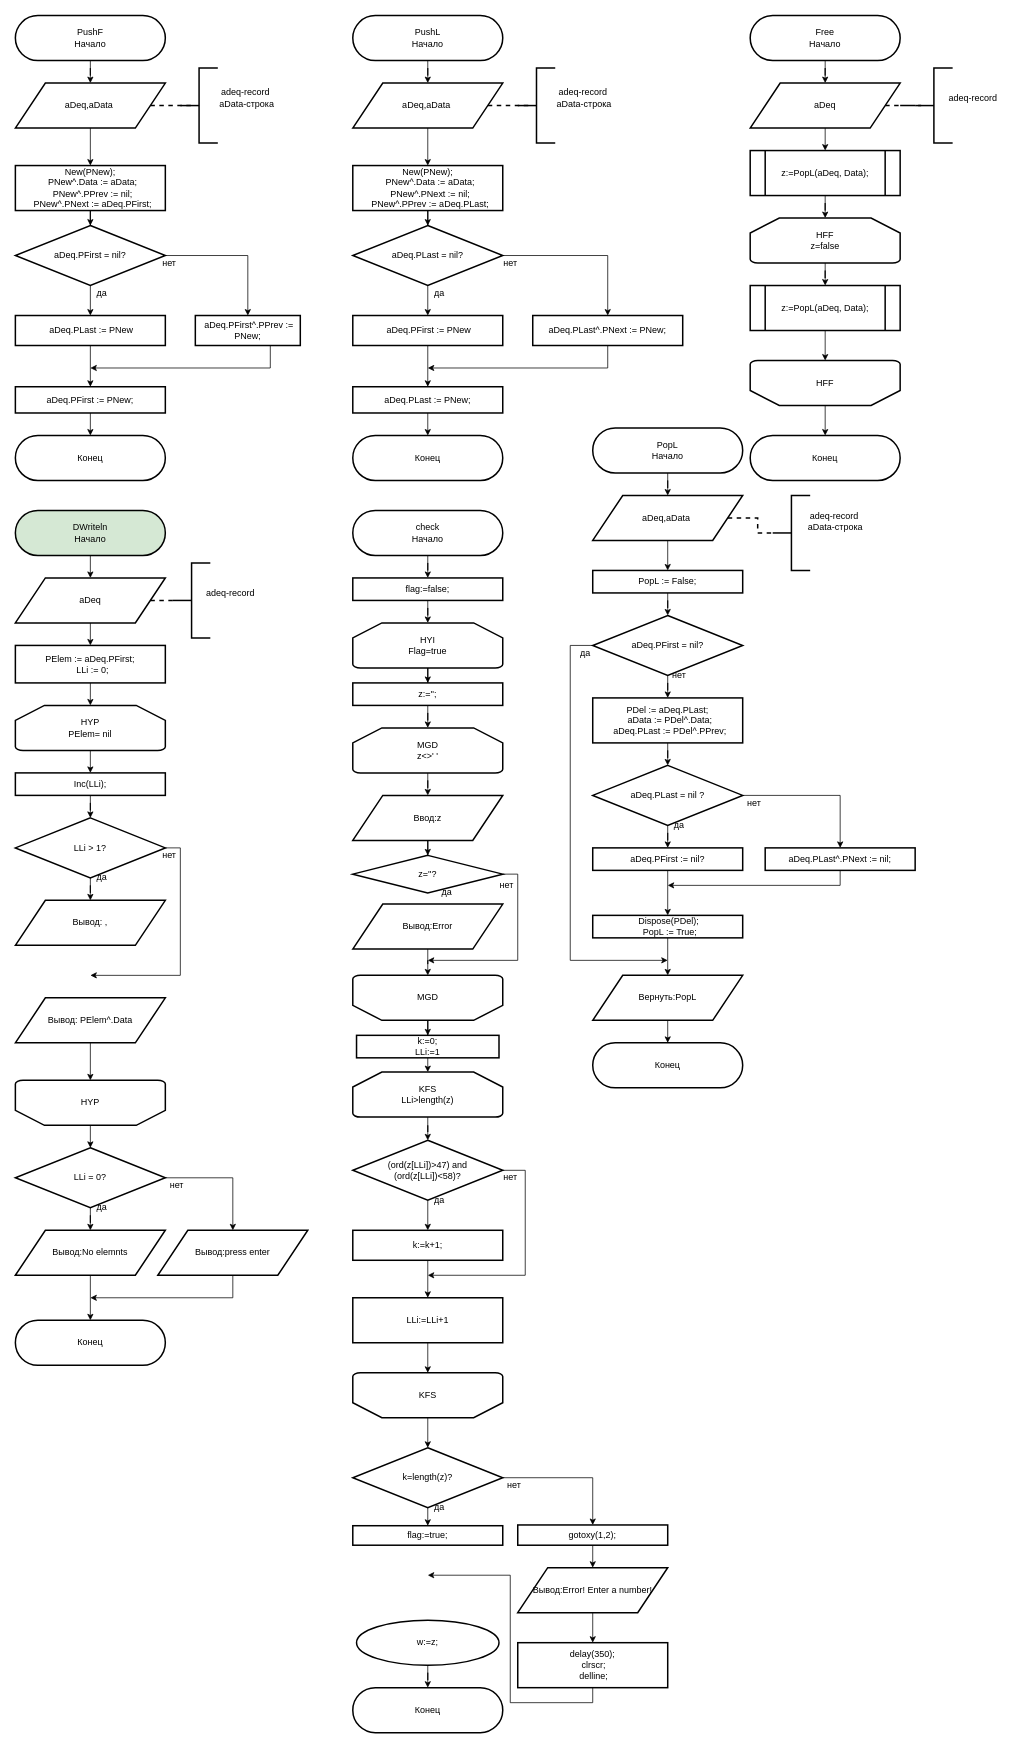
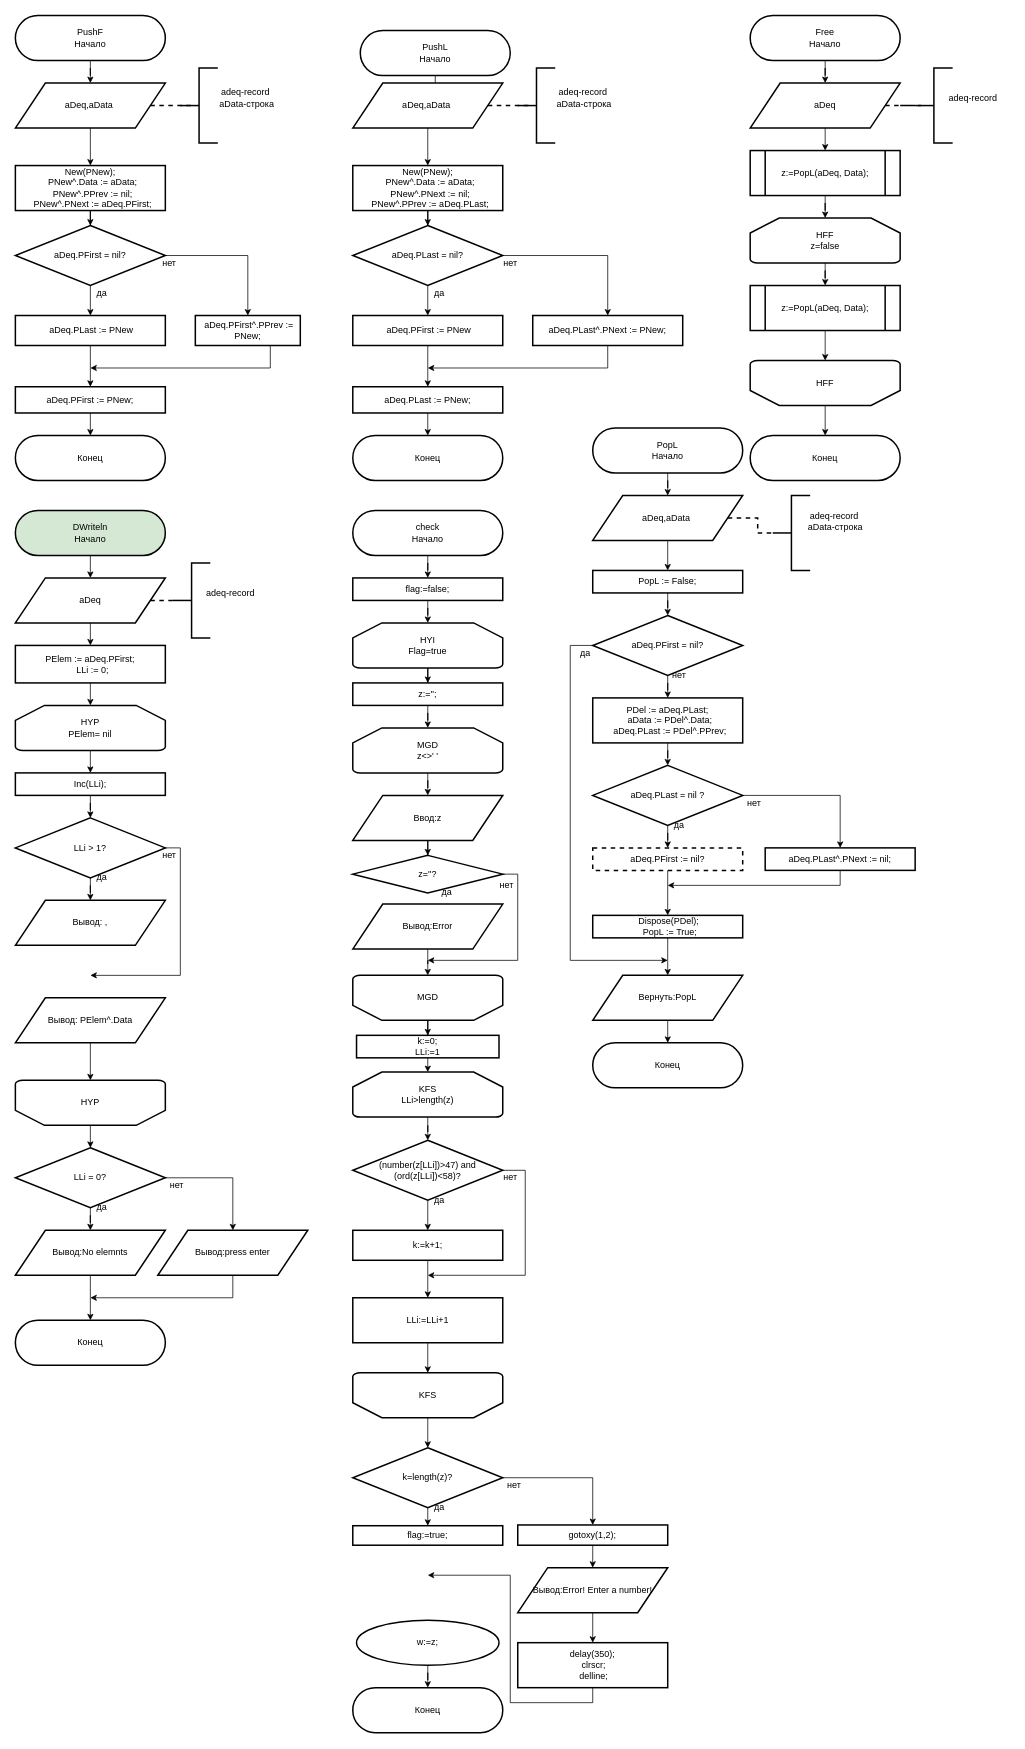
node "PushL Начало": moved (428, 38) -> (435, 53)
node "aDeq.PFirst := nil?": style solid -> dashed
node "(ord(z[LLi])>47) and (ord(z[LLi])<58)?": label "(ord(z[LLi])>47) and (ord(z[LLi])<58)?" -> "(number(z[LLi])>47) and (ord(z[LLi])<58)?"
